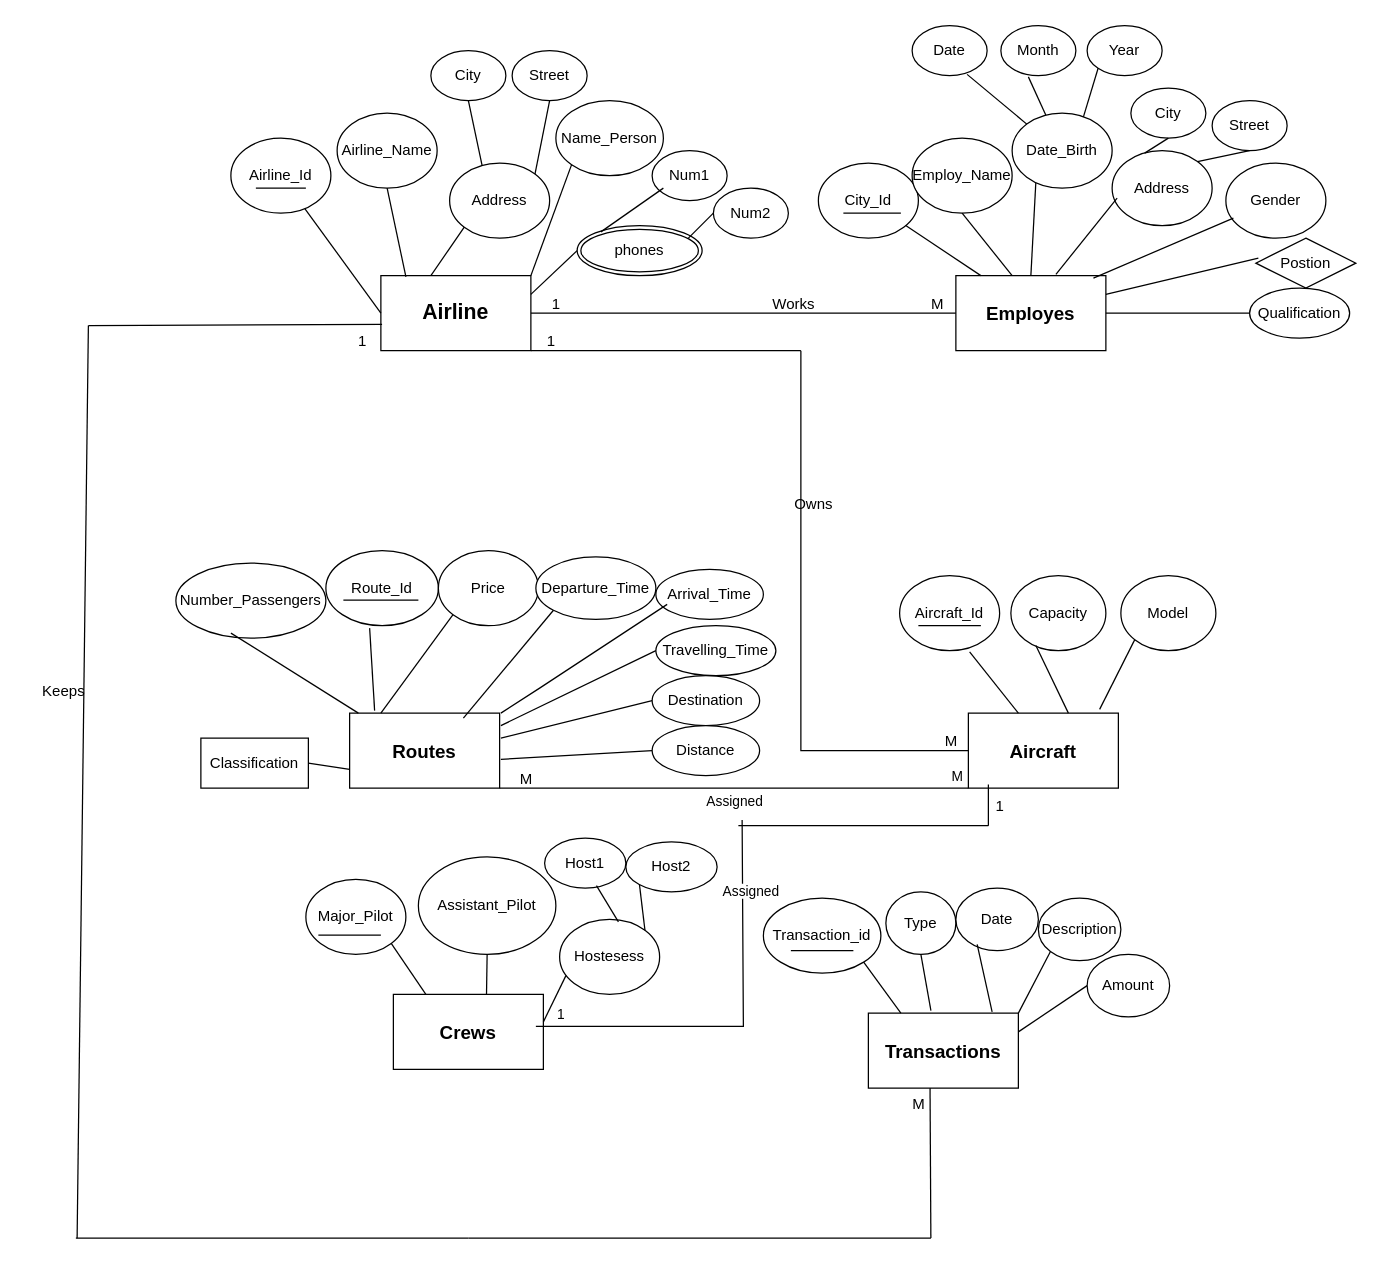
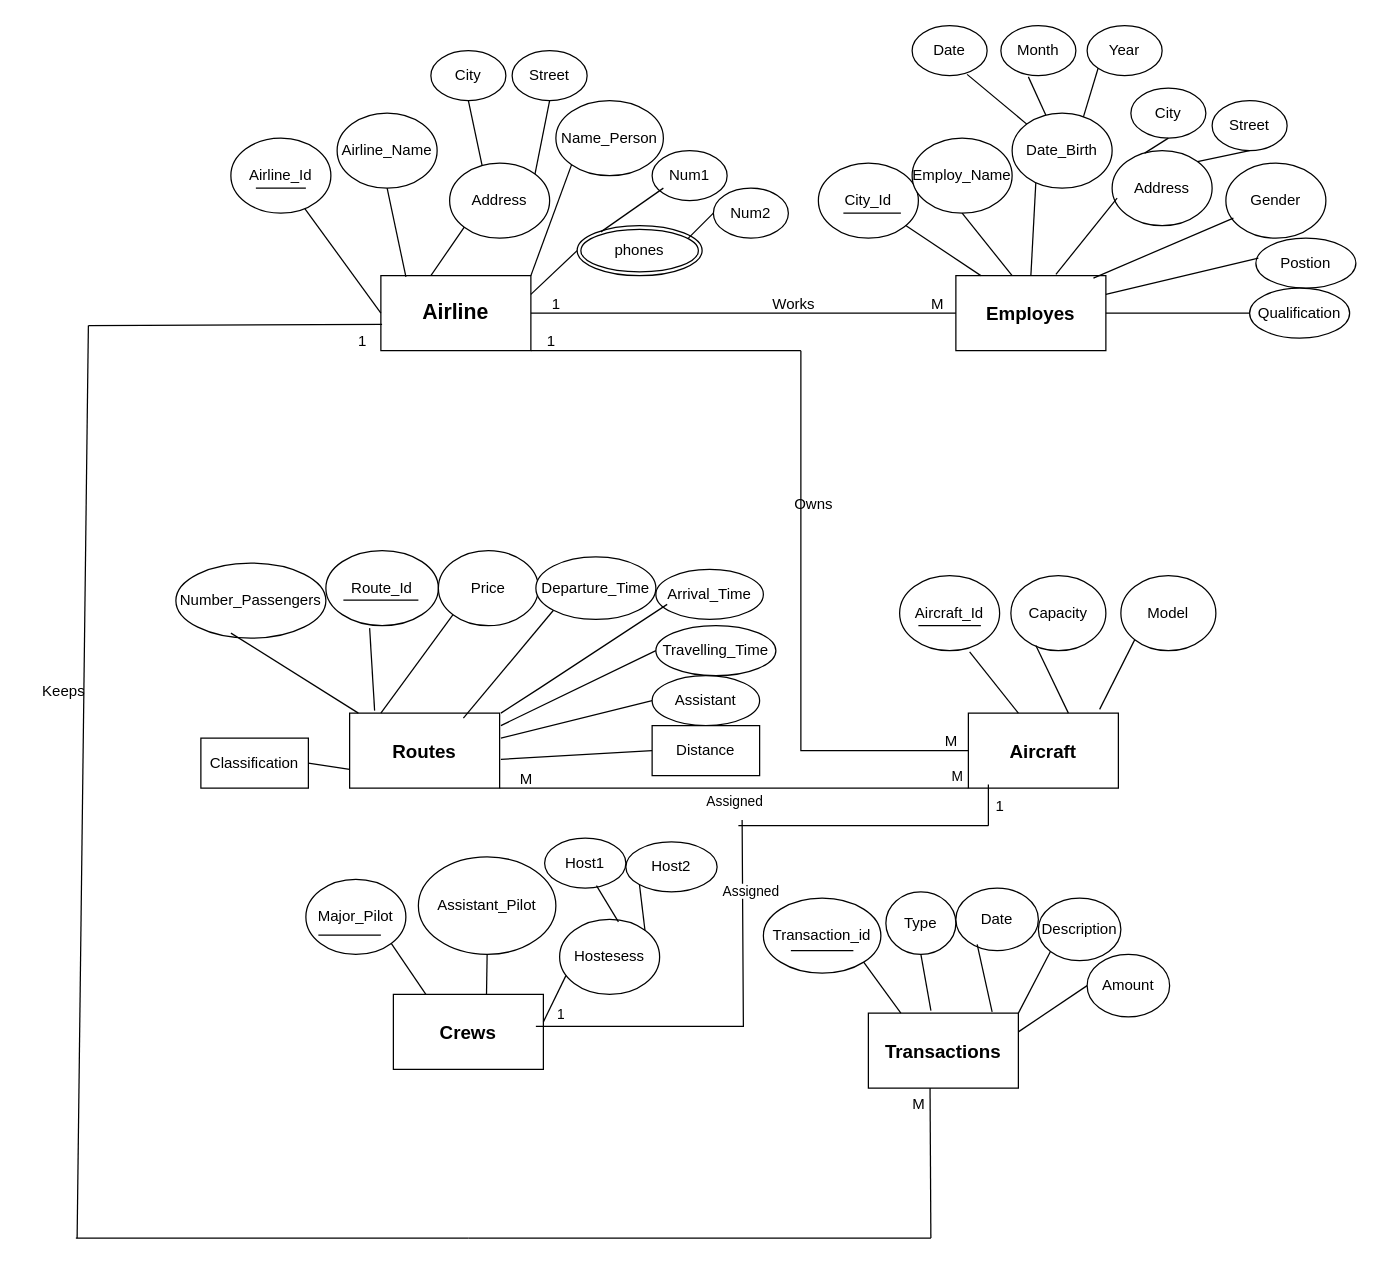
node "Postion": shape diamond -> ellipse
node "Destination": label "Destination" -> "Assistant"
node "Distance": shape ellipse -> rectangle
